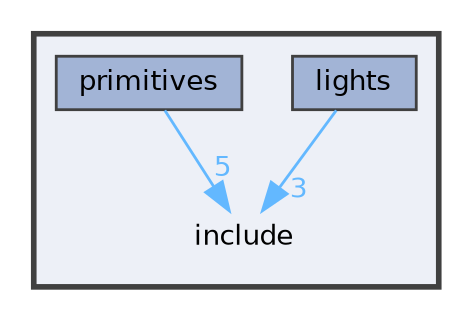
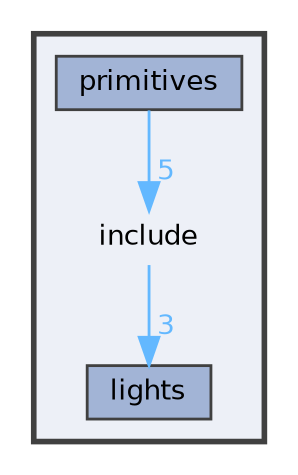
edge "lights" -> "include": reversed
